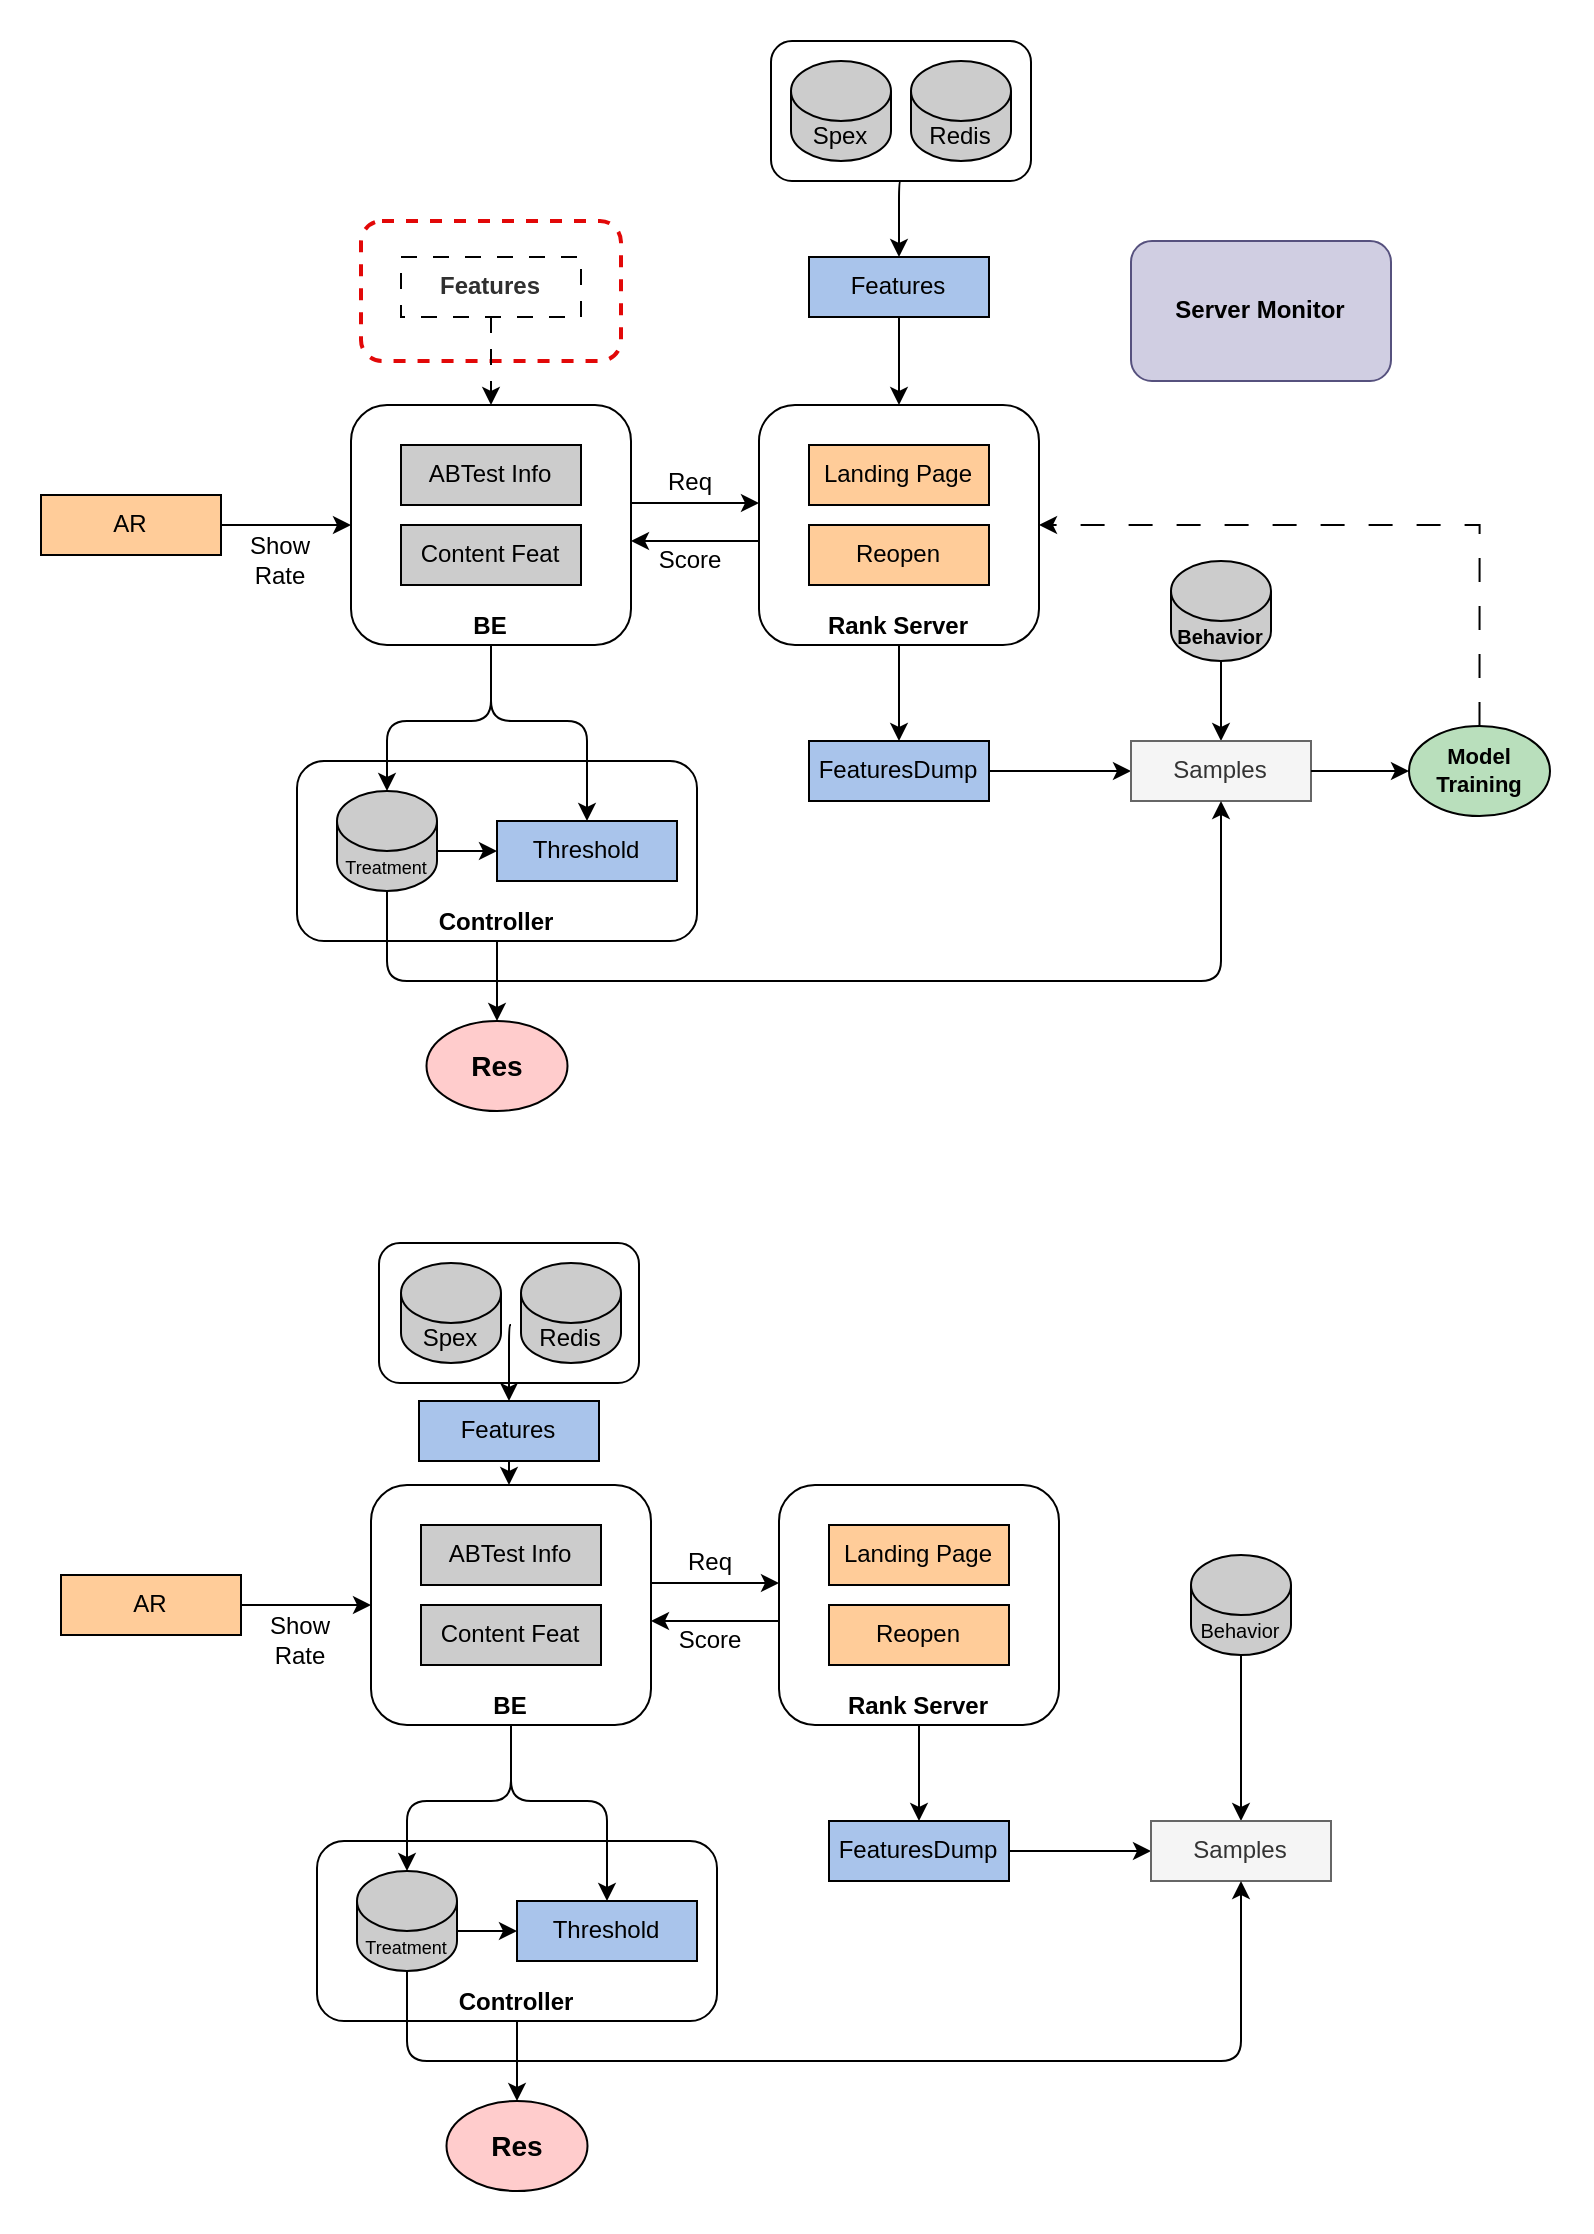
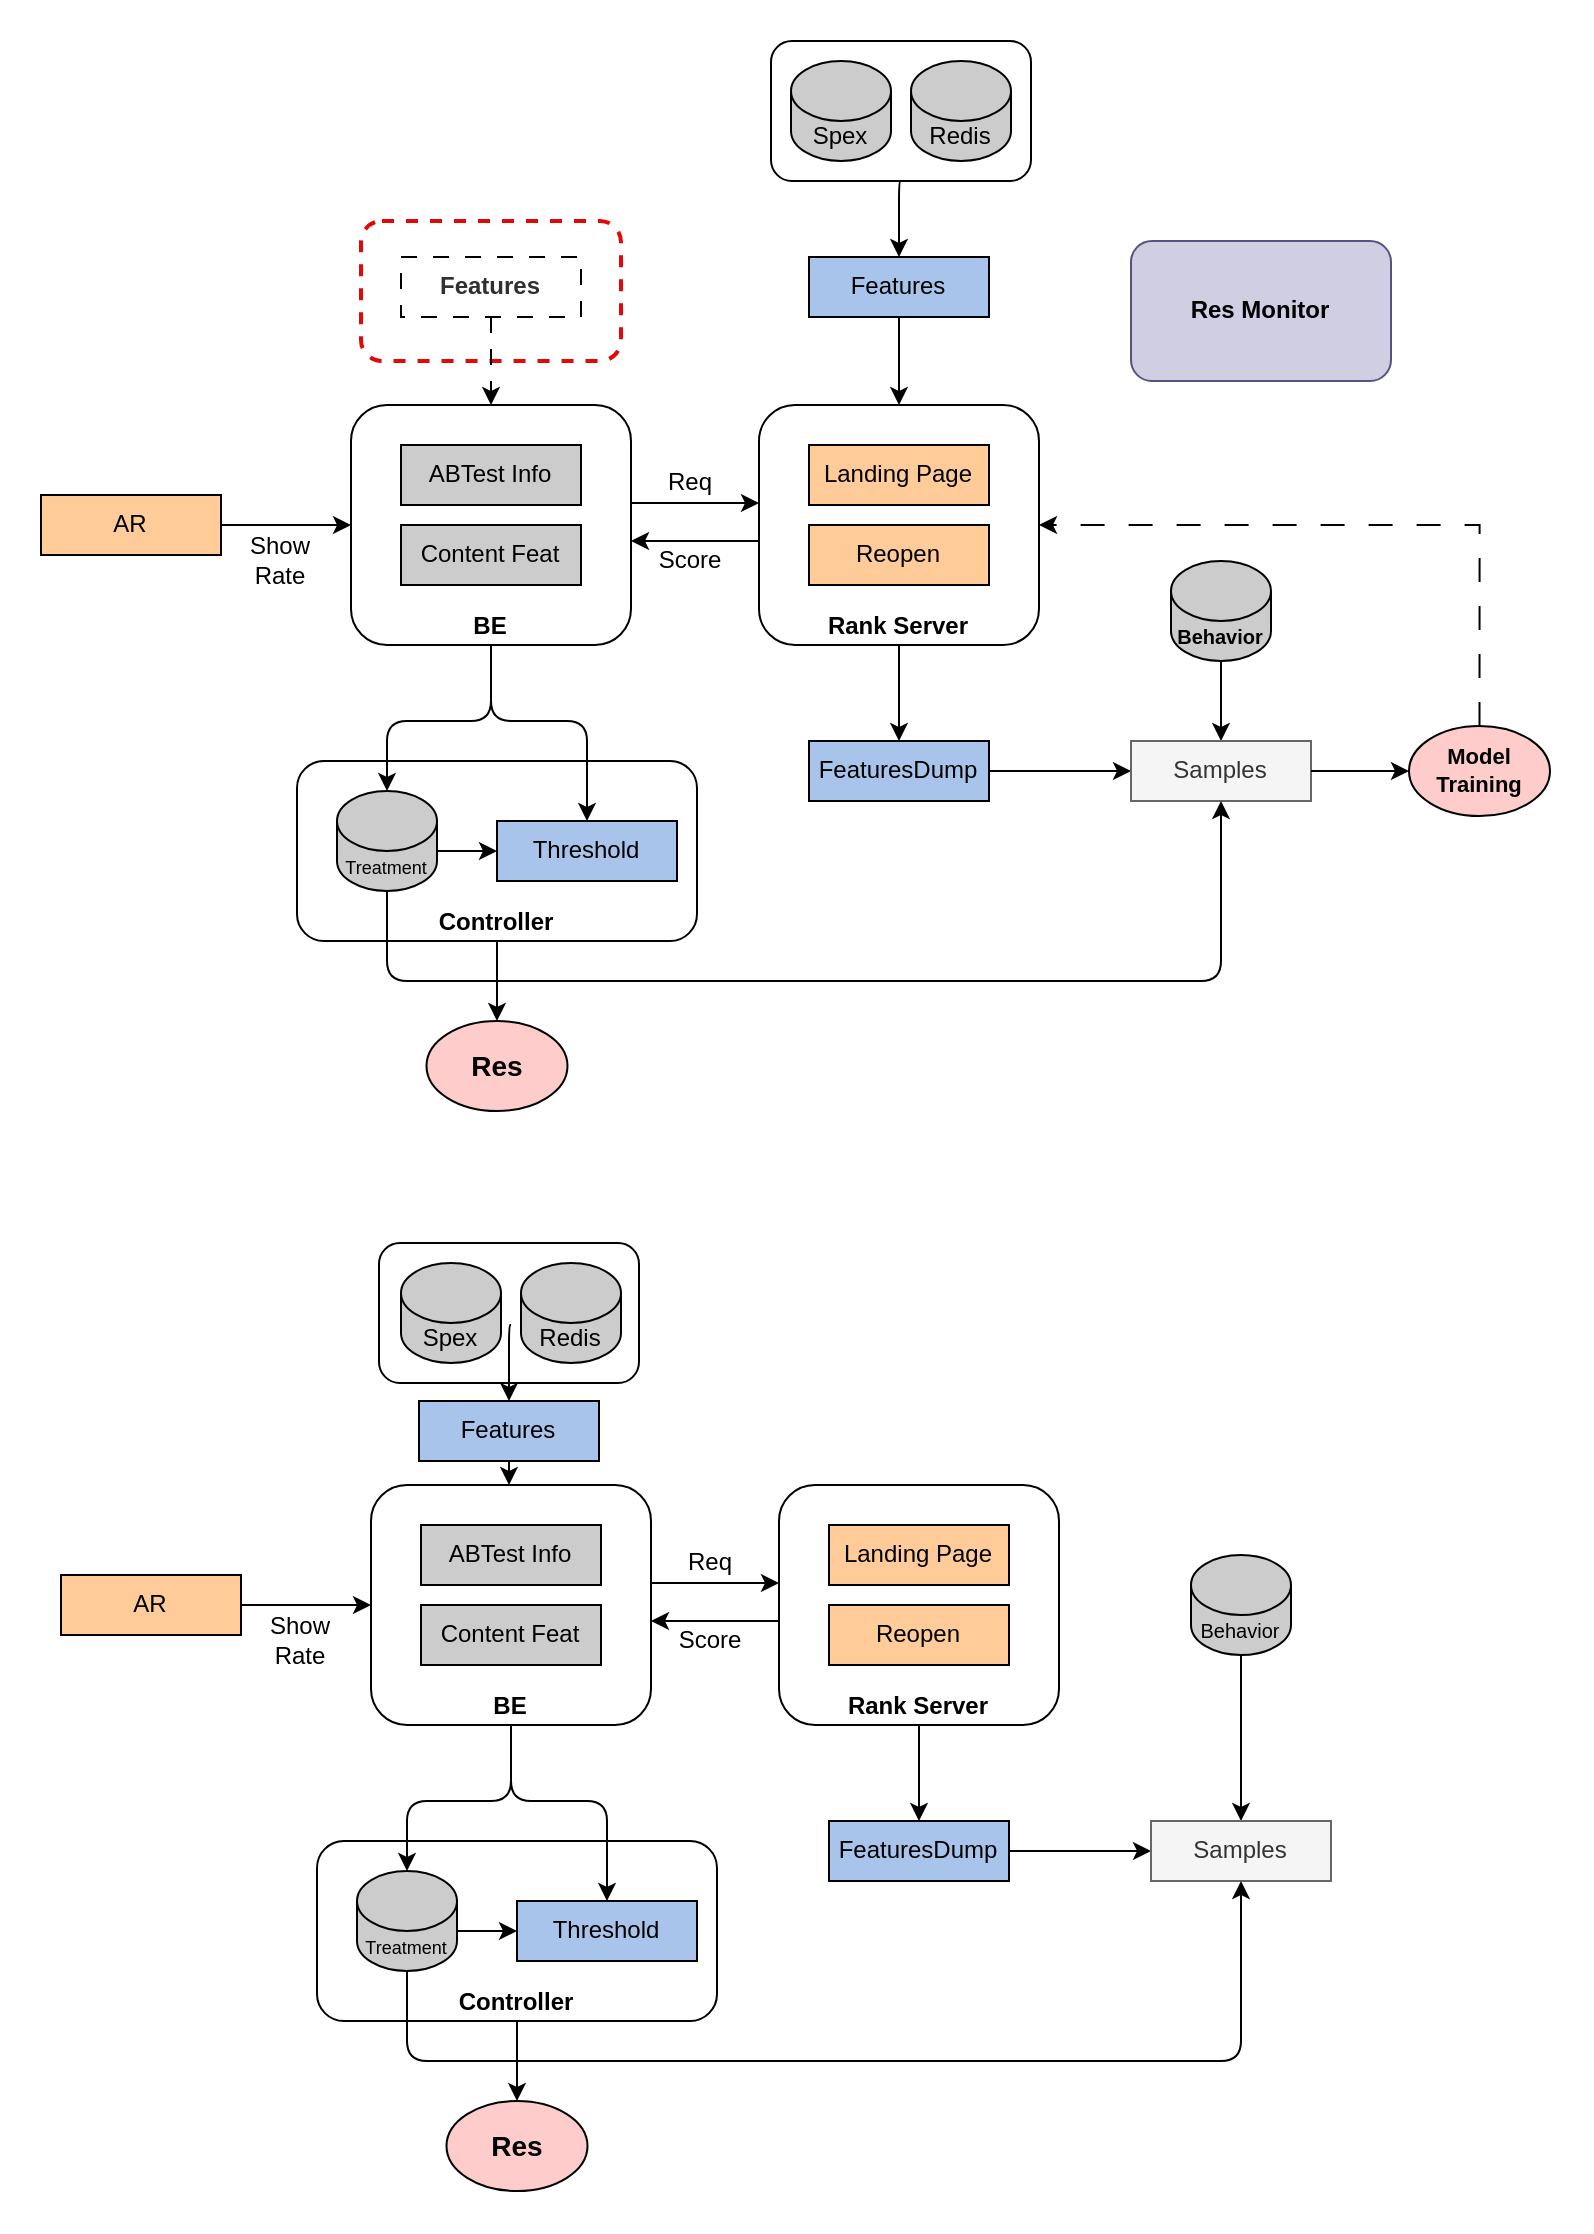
node "Server Monitor": label "Server Monitor" -> "Res Monitor"
node "ModelTraining": fillcolor #b9dfbc -> #ffcccc
